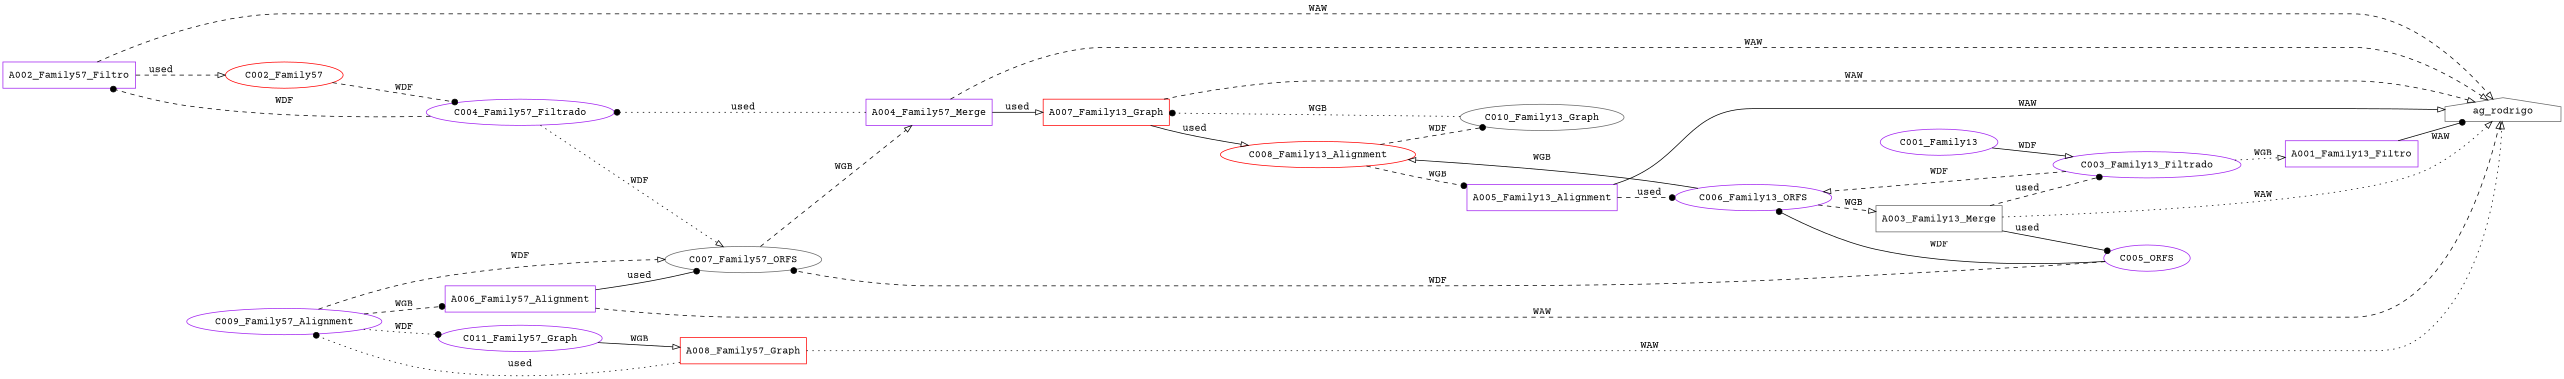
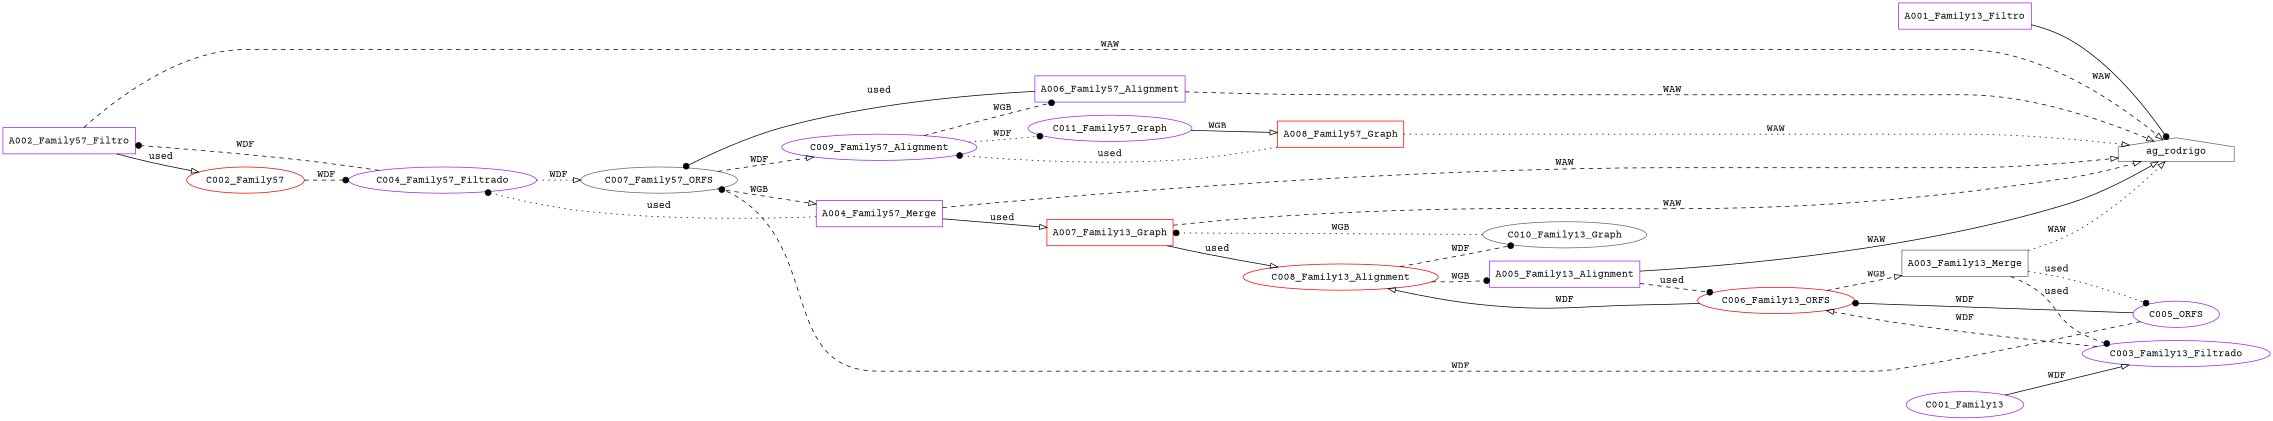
edge "A002_Family57_Filtro" -> "C002_Family57": style dashed -> solid
edge "C006_Family13_ORFS" -> "C008_Family13_Alignment": label "WGB" -> "WDF"
edge "C003_Family13_Filtrado" -> "A001_Family13_Filtro": removed, label "WGB"
node "C006_Family13_ORFS": color purple -> red
edge "A003_Family13_Merge" -> "C005_ORFS": style solid -> dotted
edge "C009_Family57_Alignment" -> "C007_Family57_ORFS": reversed
